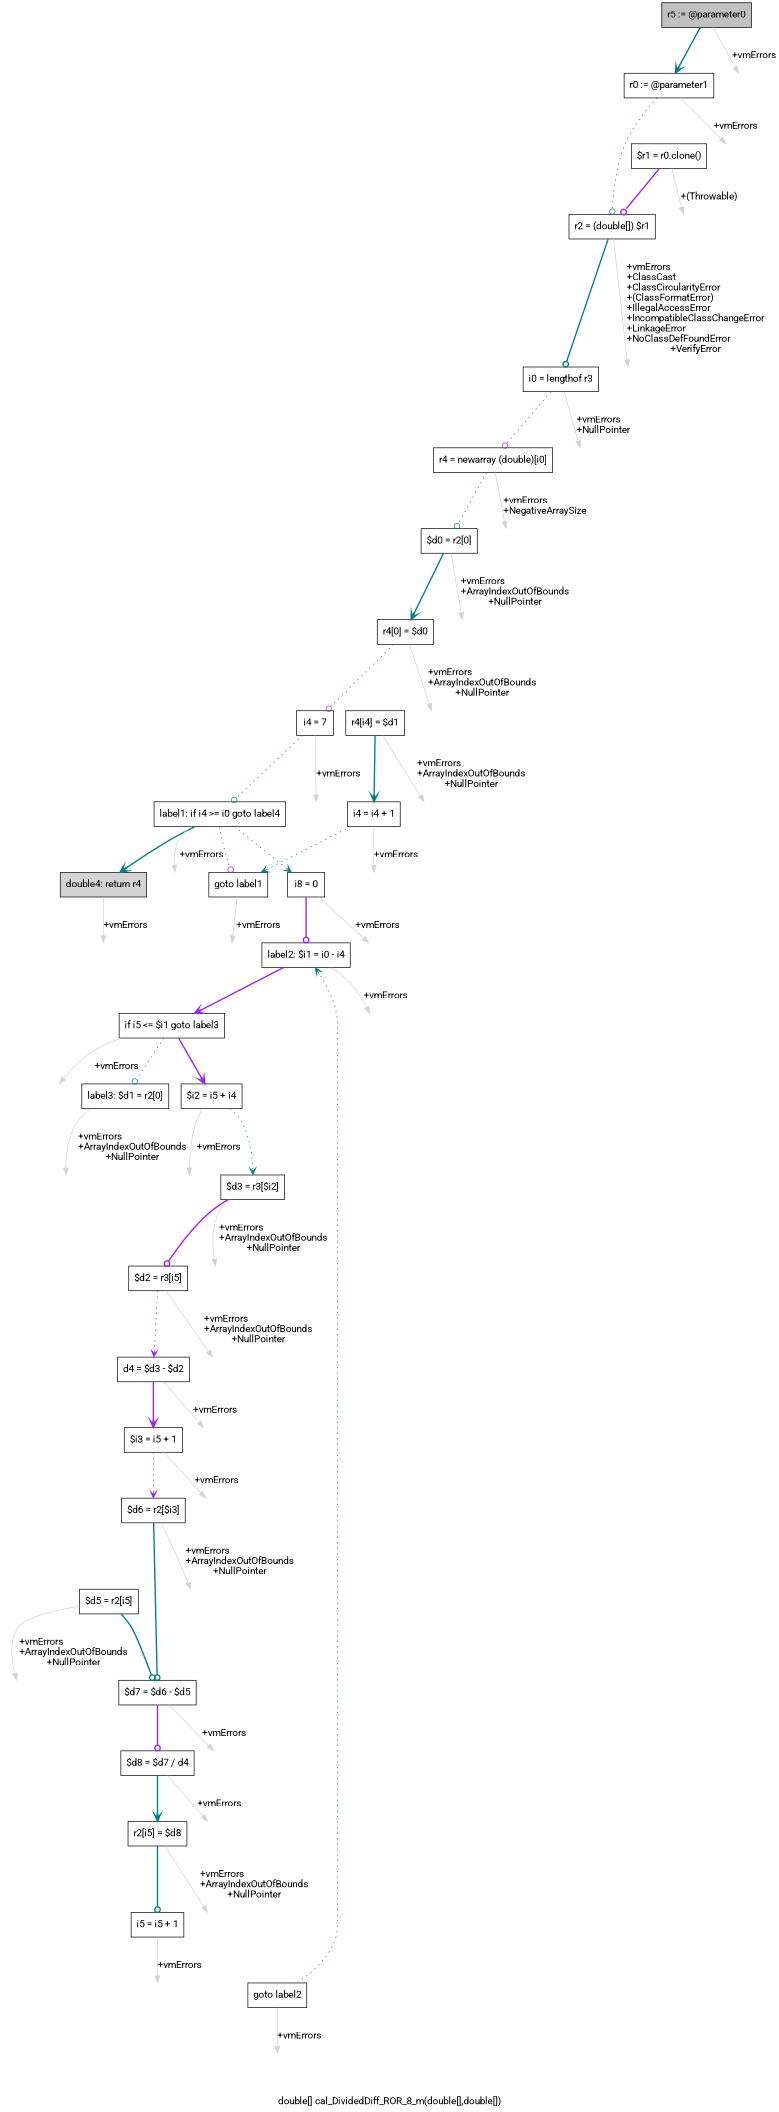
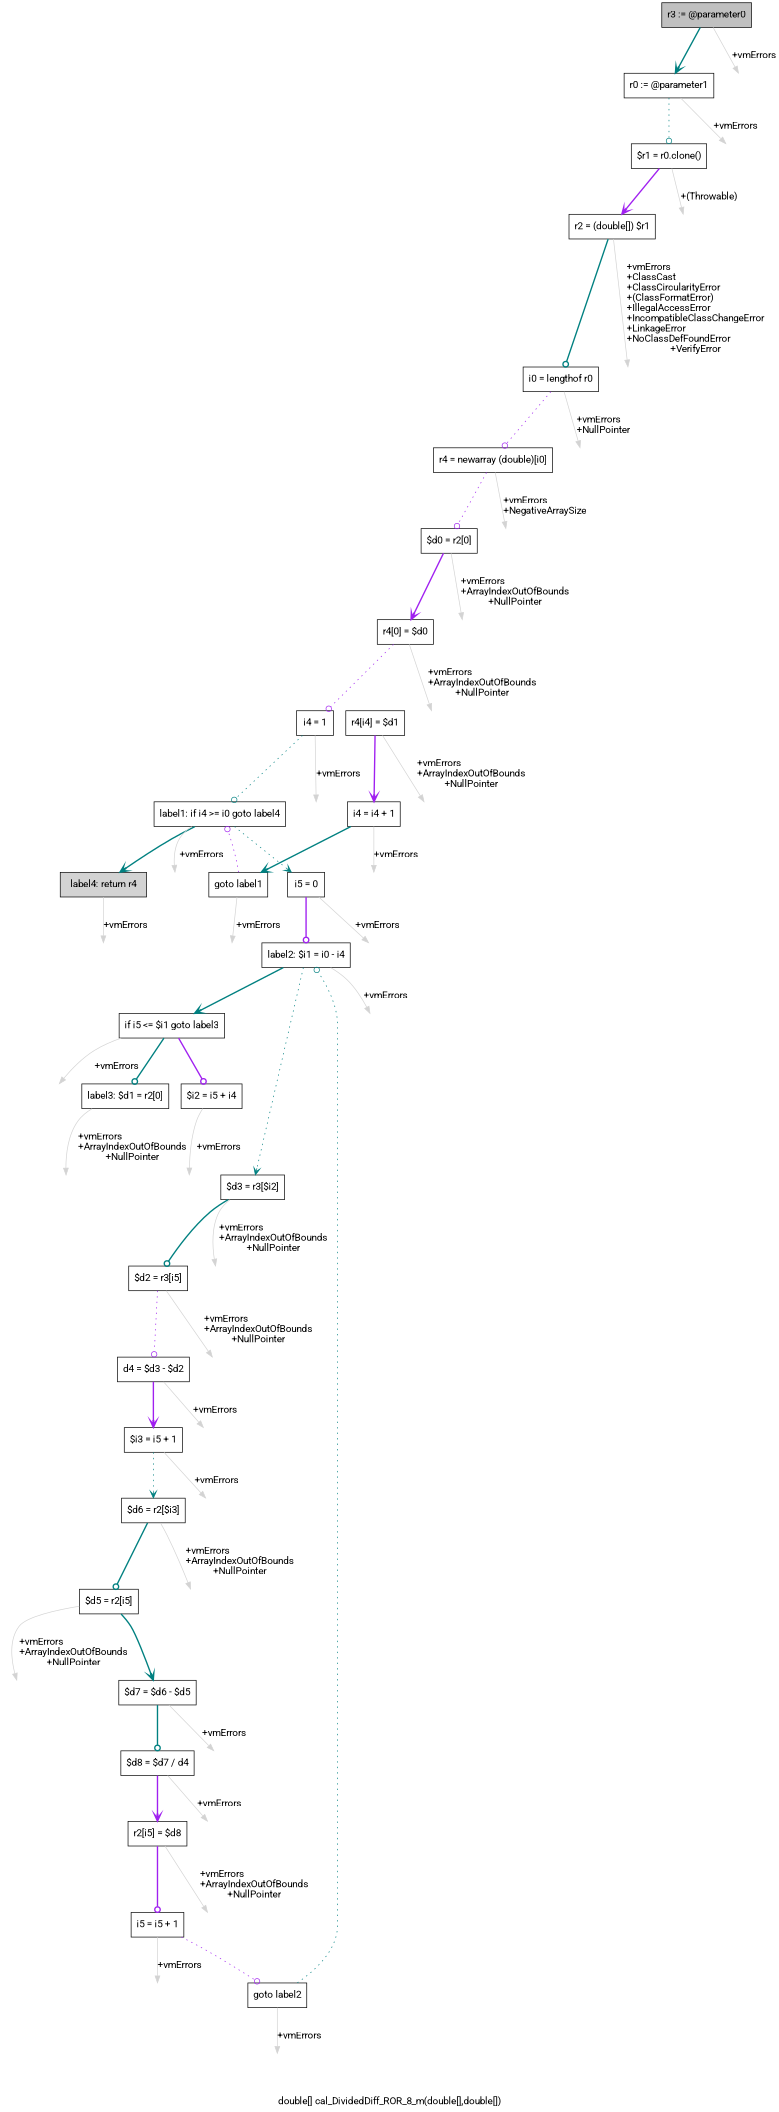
node "r5 := @parameter0": label "r5 := @parameter0" -> "r3 := @parameter0"
edge "r0 := @parameter1" -> "r2 = (double[]) $r1": now "r0 := @parameter1" -> "$r1 = r0.clone()"
edge "$r1 = r0.clone()" -> "r2 = (double[]) $r1": arrowhead odot -> vee
node "i0 = lengthof r3": label "i0 = lengthof r3" -> "i0 = lengthof r0"
edge "r4 = newarray (double)[i0]" -> "$d0 = r2[0]": color teal -> purple
edge "$d0 = r2[0]" -> "r4[0] = $d0": color teal -> purple
node "i4 = 7": label "i4 = 7" -> "i4 = 1"
edge "r4[i4] = $d1" -> "i4 = i4 + 1": color teal -> purple
edge "label1: if i4 >= i0 goto label4" -> "goto label1": reversed
edge "i4 = i4 + 1" -> "goto label1": style dotted -> bold
node "double4: return r4": label "double4: return r4" -> "label4: return r4"
node "i8 = 0": label "i8 = 0" -> "i5 = 0"
edge "label2: $i1 = i0 - i4" -> "if i5 <= $i1 goto label3": color purple -> teal
edge "if i5 <= $i1 goto label3" -> "label3: $d1 = r2[0]": style dotted -> bold
edge "if i5 <= $i1 goto label3" -> "$i2 = i5 + i4": arrowhead vee -> odot
edge "$i2 = i5 + i4" -> "$d3 = r3[$i2]": now "label2: $i1 = i0 - i4" -> "$d3 = r3[$i2]"
edge "$d3 = r3[$i2]" -> "$d2 = r3[i5]": color purple -> teal
edge "$d2 = r3[i5]" -> "d4 = $d3 - $d2": arrowhead vee -> odot
edge "$i3 = i5 + 1" -> "$d6 = r2[$i3]": color purple -> teal
edge "goto label2" -> "label2: $i1 = i0 - i4": arrowhead vee -> odot
edge "$d6 = r2[$i3]" -> "$d7 = $d6 - $d5": now "$d6 = r2[$i3]" -> "$d5 = r2[i5]"
edge "$d5 = r2[i5]" -> "$d7 = $d6 - $d5": arrowhead odot -> vee
edge "$d7 = $d6 - $d5" -> "$d8 = $d7 / d4": color purple -> teal
edge "$d8 = $d7 / d4" -> "r2[i5] = $d8": color teal -> purple
edge "r2[i5] = $d8" -> "i5 = i5 + 1": color teal -> purple
edge "i5 = i5 + 1" -> "goto label2": added
